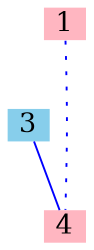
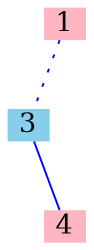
edge "1" -- "4": now "1" -- "3"
